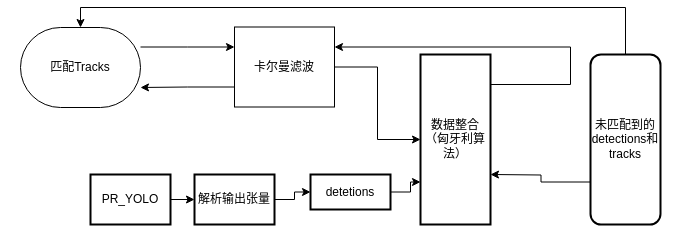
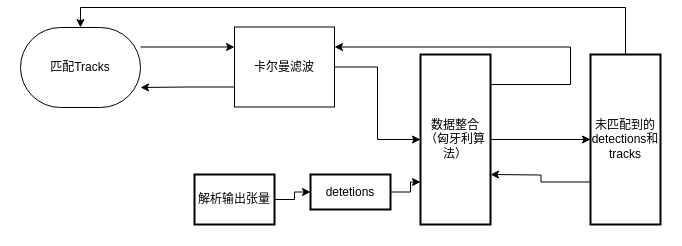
edge "数据整合 （匈牙利算法）" -> "未匹配到的detections和tracks": added
node "未匹配到的detections和tracks": shape rounded rectangle -> rectangle
node "PR_YOLO": removed
edge "PR_YOLO" -> "解析输出张量": removed
